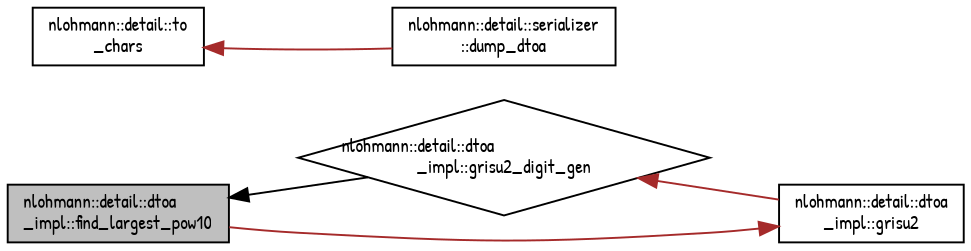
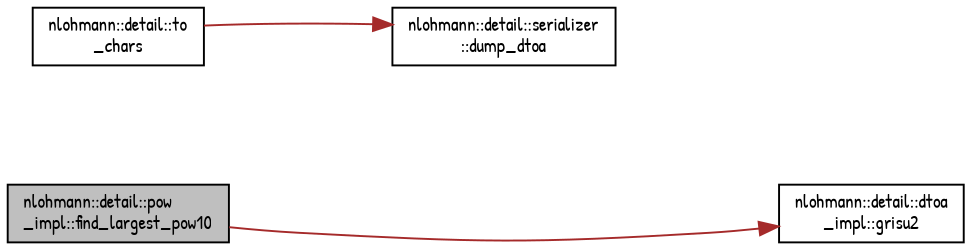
edge "nlohmann::detail::serializer ::dump_dtoa" -> "nlohmann::detail::to _chars": reversed
node "nlohmann::detail::dtoa _impl::grisu2_digit_gen": removed
node "nlohmann::detail::dtoa _impl::find_largest_pow10": label "nlohmann::detail::dtoa _impl::find_largest_pow10" -> "nlohmann::detail::pow _impl::find_largest_pow10"
